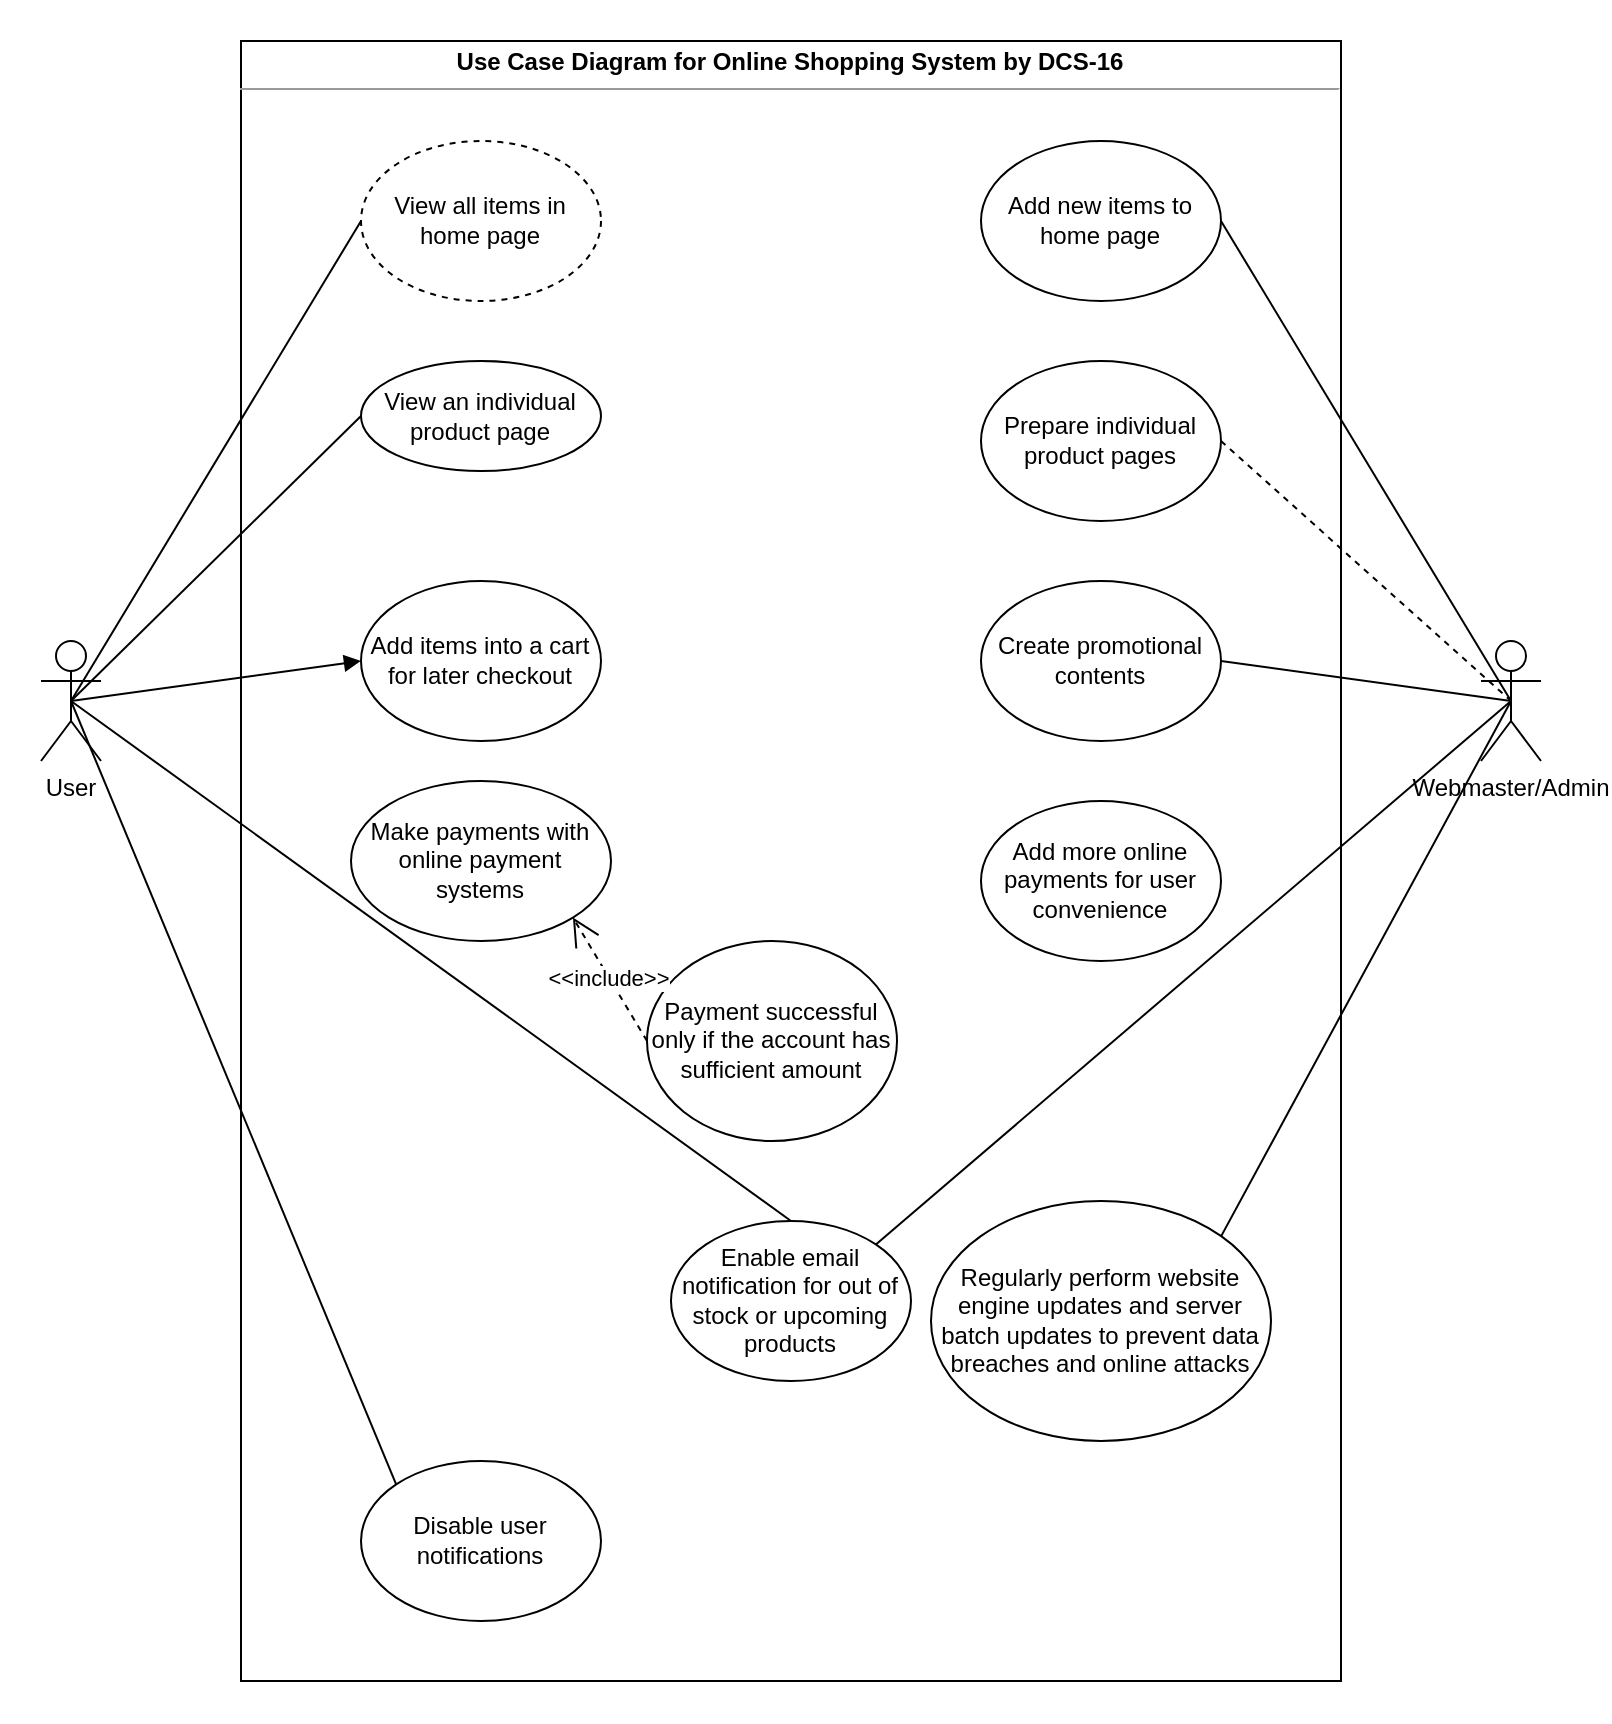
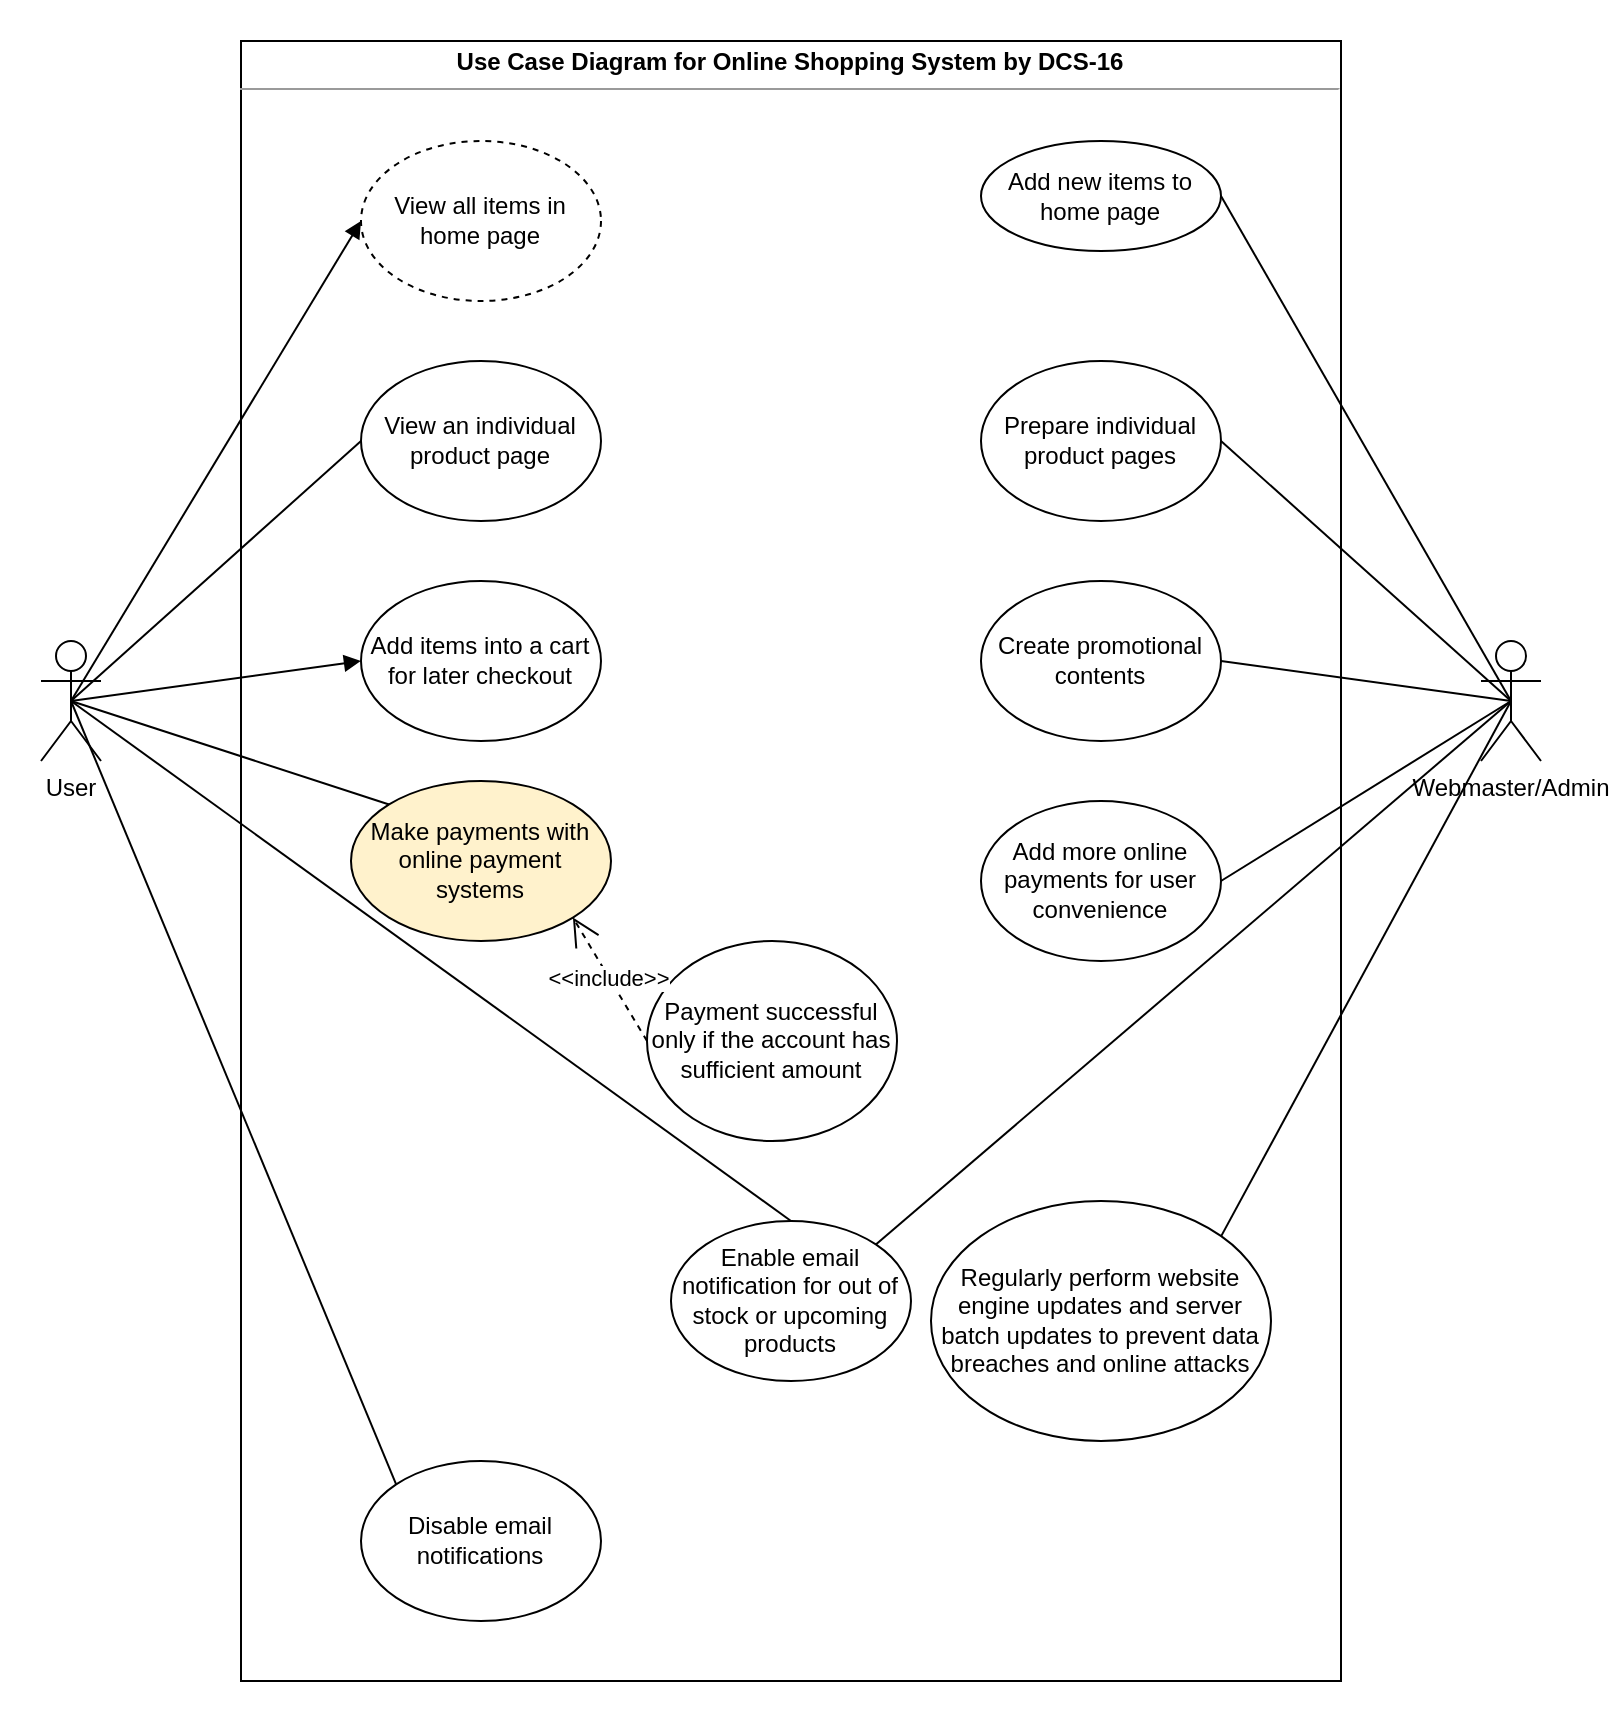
node "Add new items to home page": size 240x160 -> 240x110
edge "View all items in home page" -- "User": arrowhead none -> block
node "View an individual product page": size 240x110 -> 240x160
edge "Prepare individual product pages" -- "Webmaster/Admin": style dashed -> solid
edge "User" -- "Make payments with online payment systems": added
edge "Webmaster/Admin" -- "Add more online payments for user convenience": added
node "Make payments with online payment systems": fillcolor #ffffff -> #fff2cc
node "Disable user notifications": label "Disable user notifications" -> "Disable email notifications"
